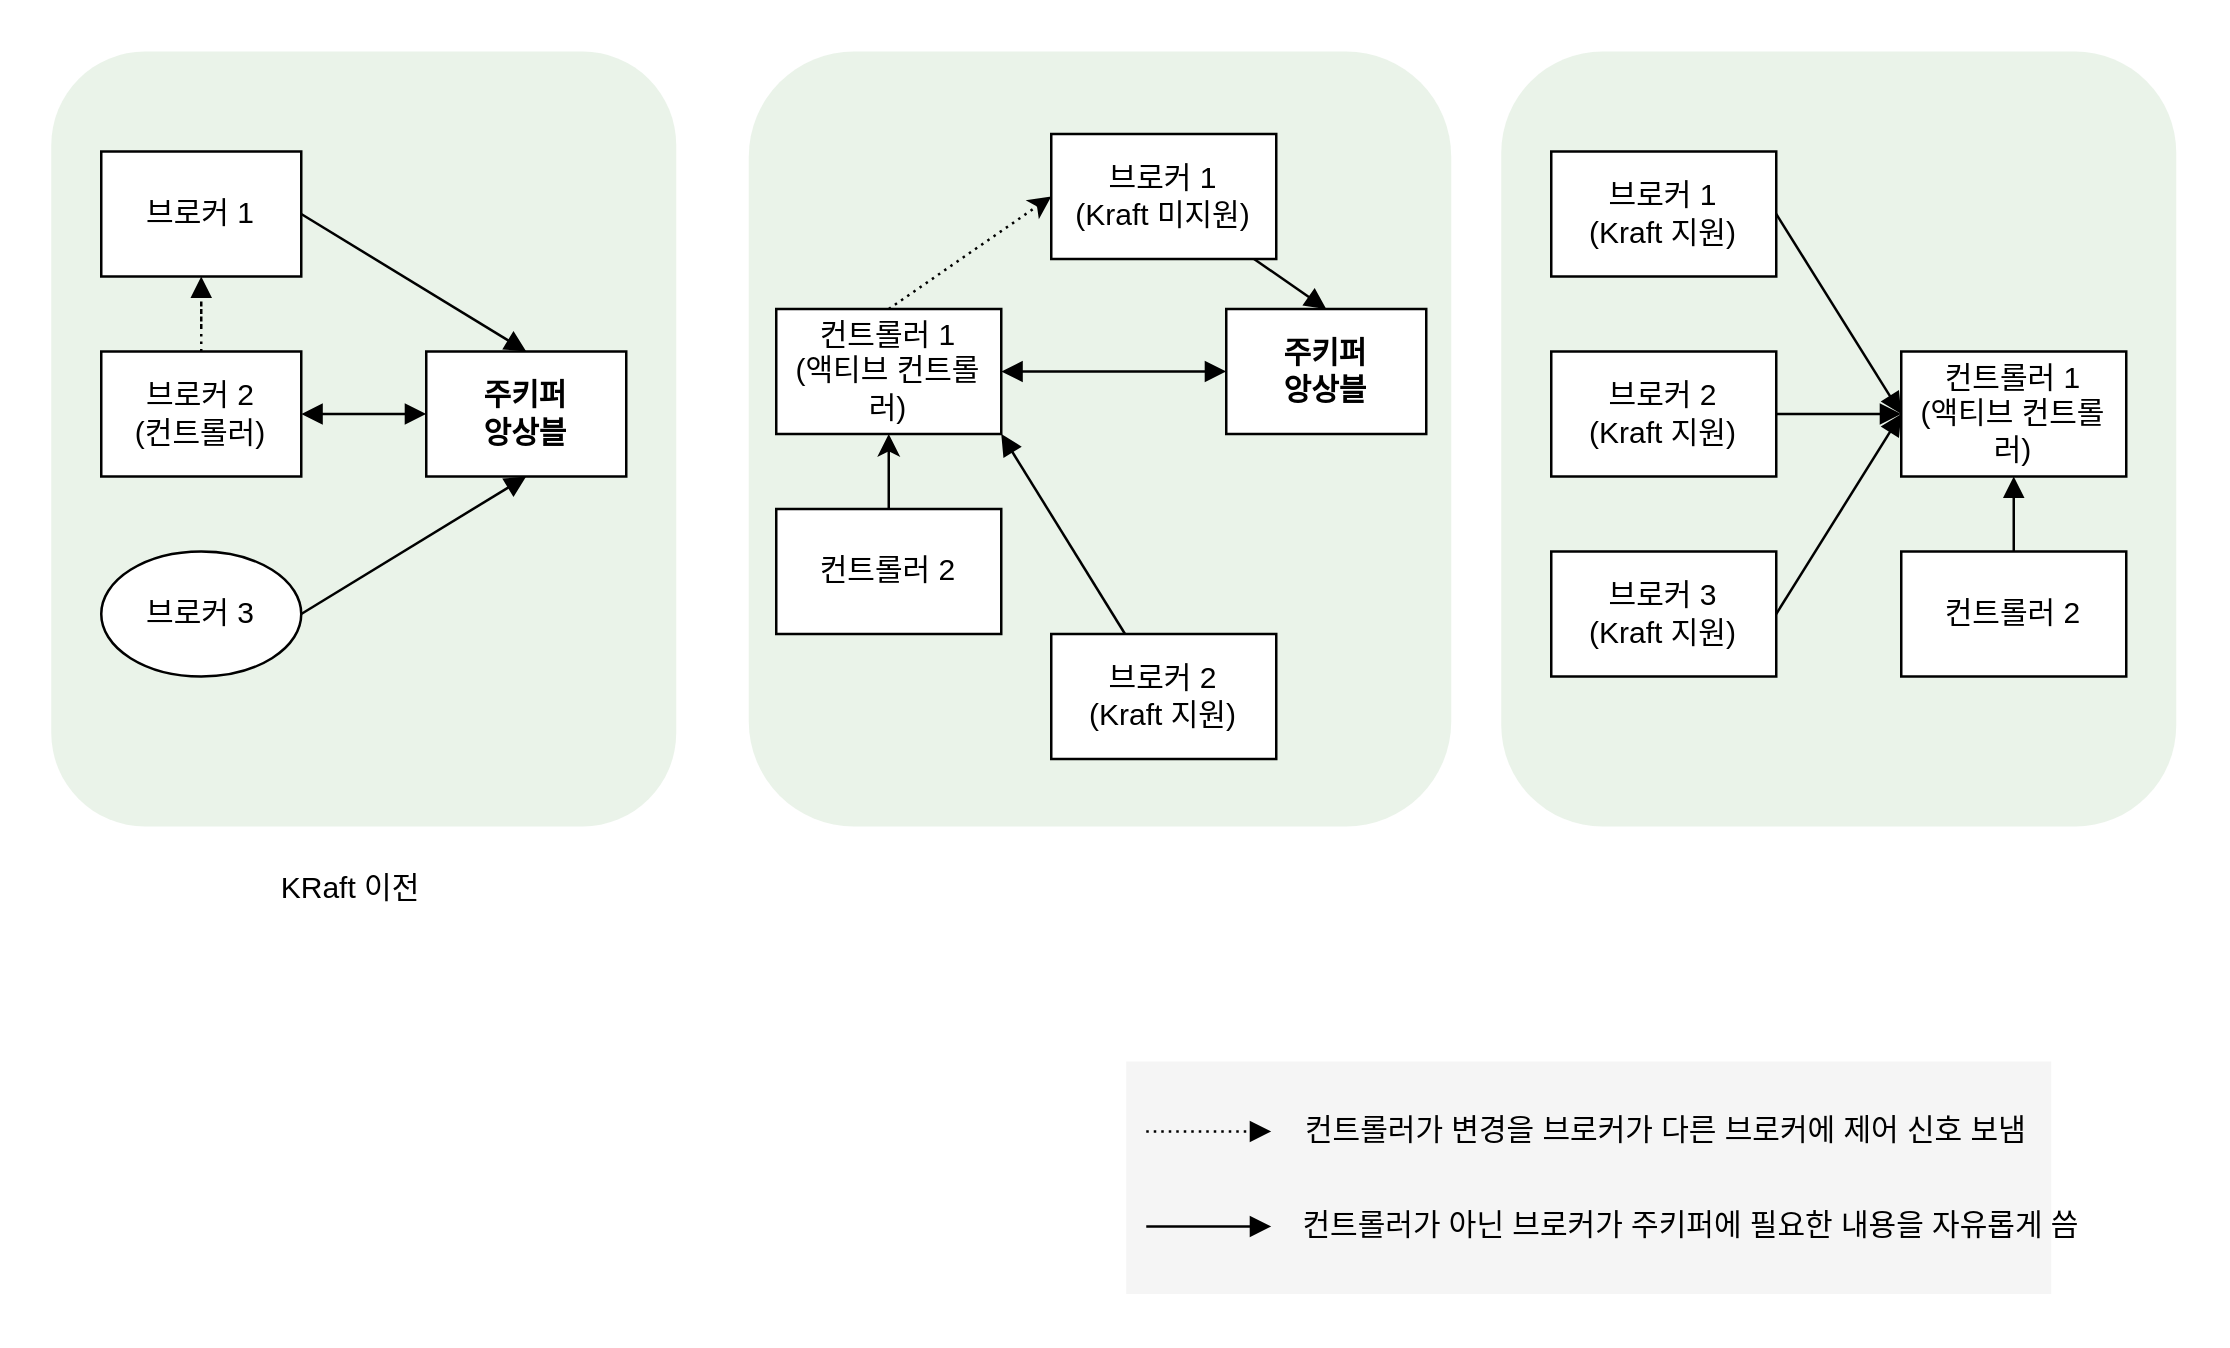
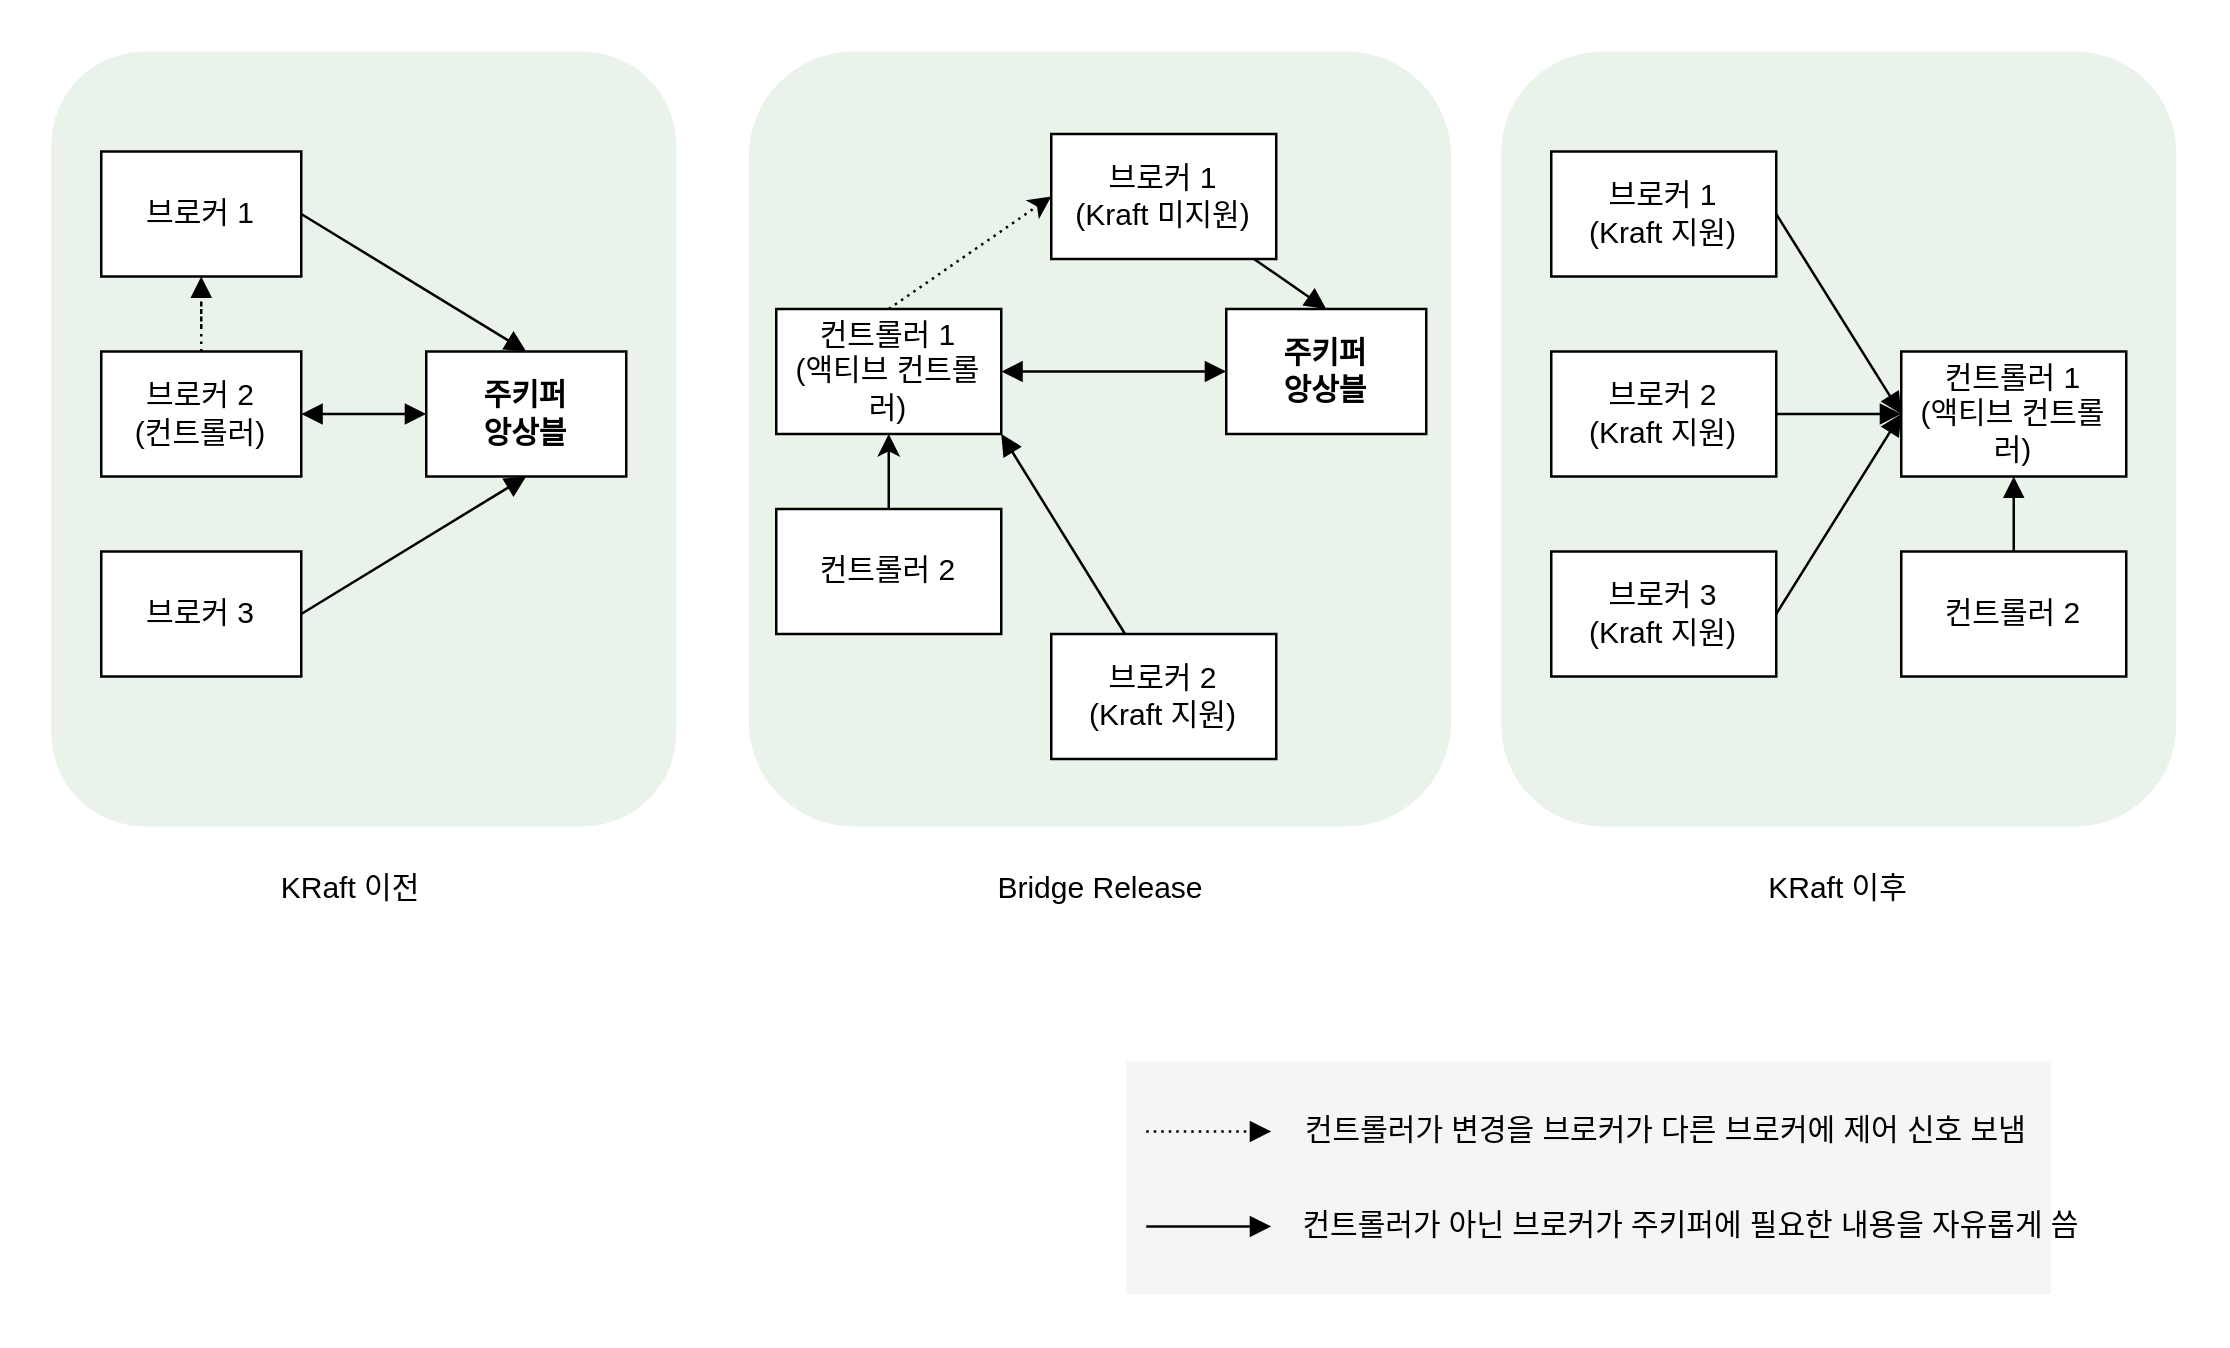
node "브로커 3": shape ellipse -> rectangle
node "Bridge Release": added
node "KRaft 이후": added
